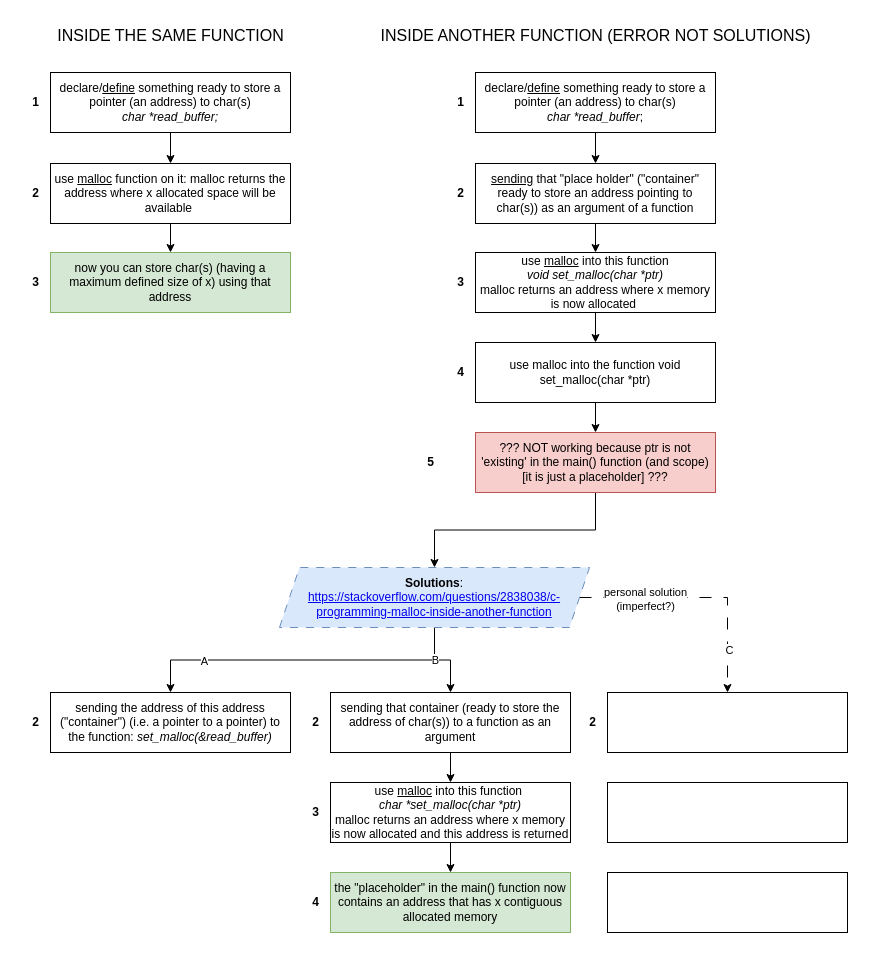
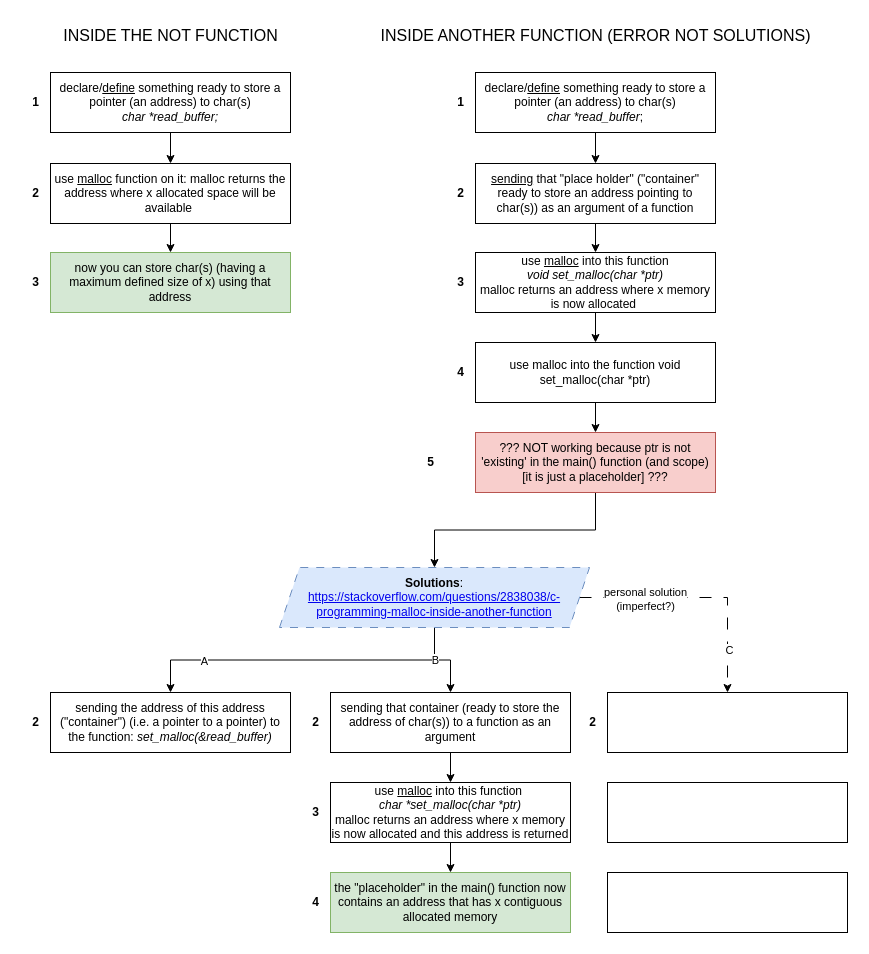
node "INSIDE THE SAME FUNCTION": label "INSIDE THE SAME FUNCTION" -> "INSIDE THE NOT FUNCTION"
